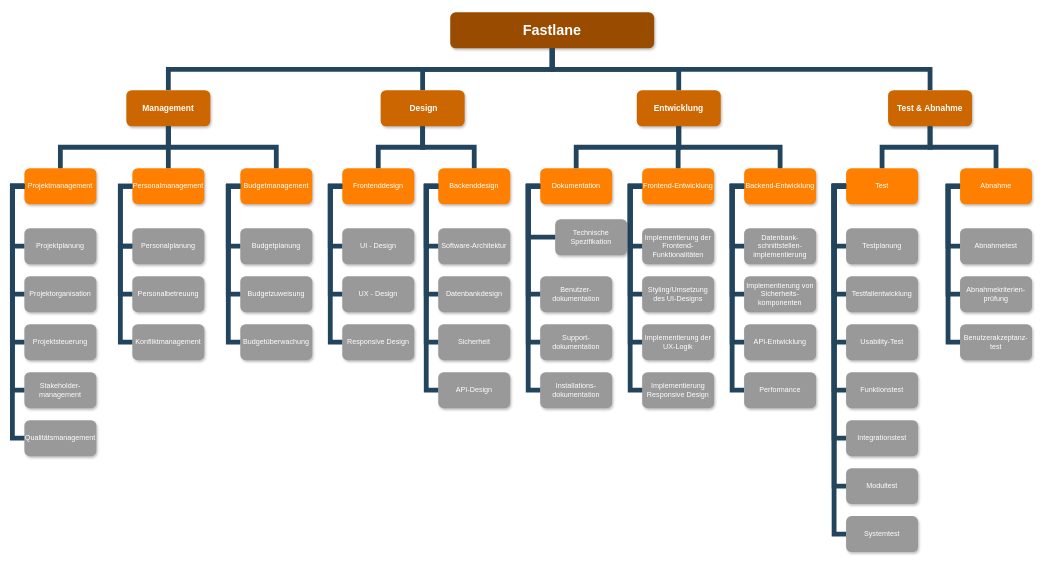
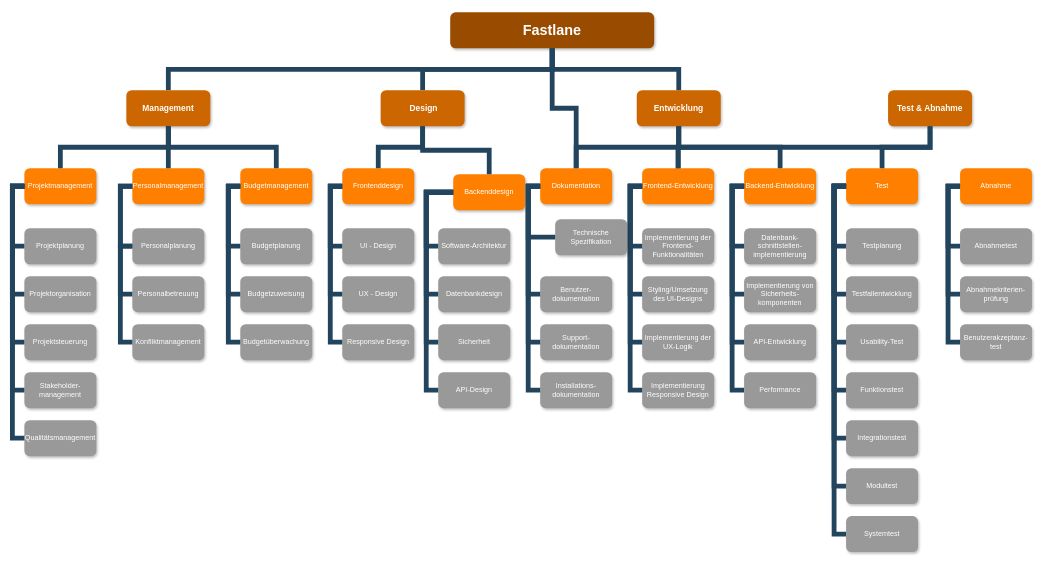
edge "Fastlane" -- "Test & Abnahme": now "Fastlane" -- "Dokumentation"
edge "Test & Abnahme" -- "Abnahme": now "Test & Abnahme" -- "Frontend-Entwicklung"
node "Backenddesign": moved (474, 186) -> (489, 192)
